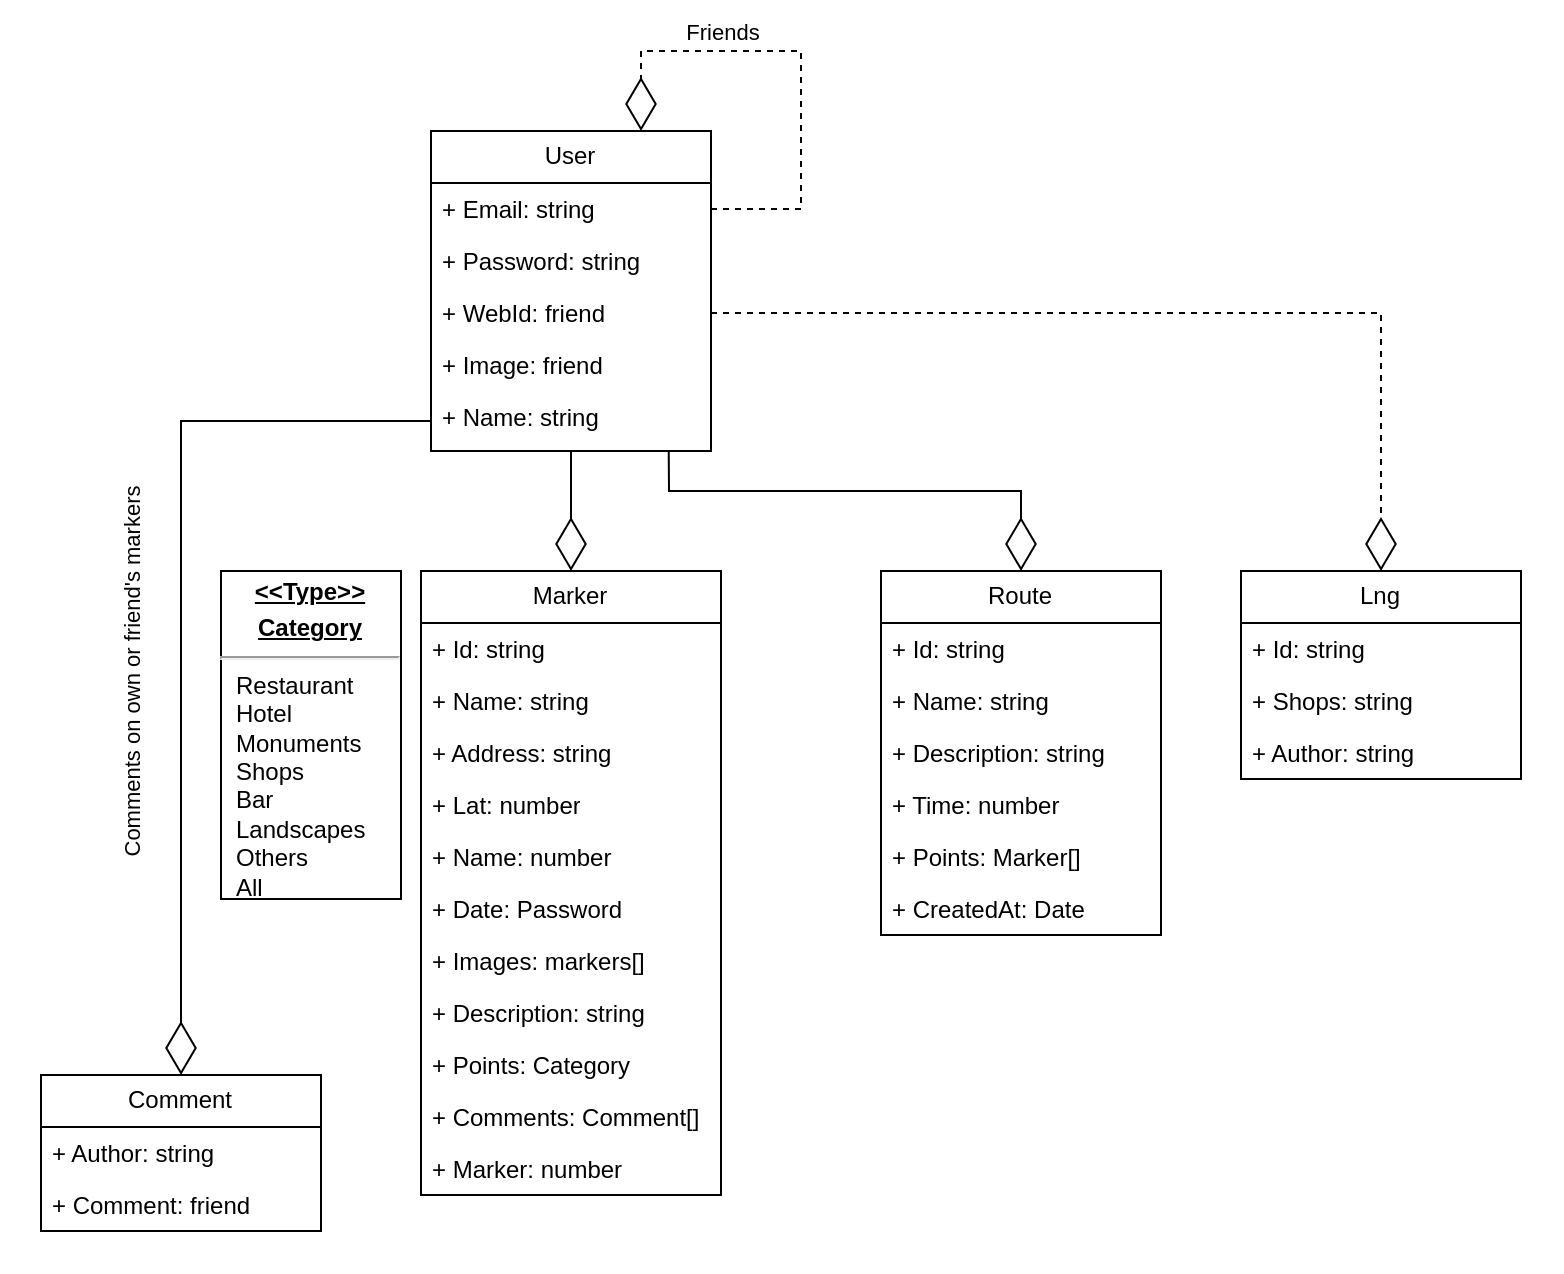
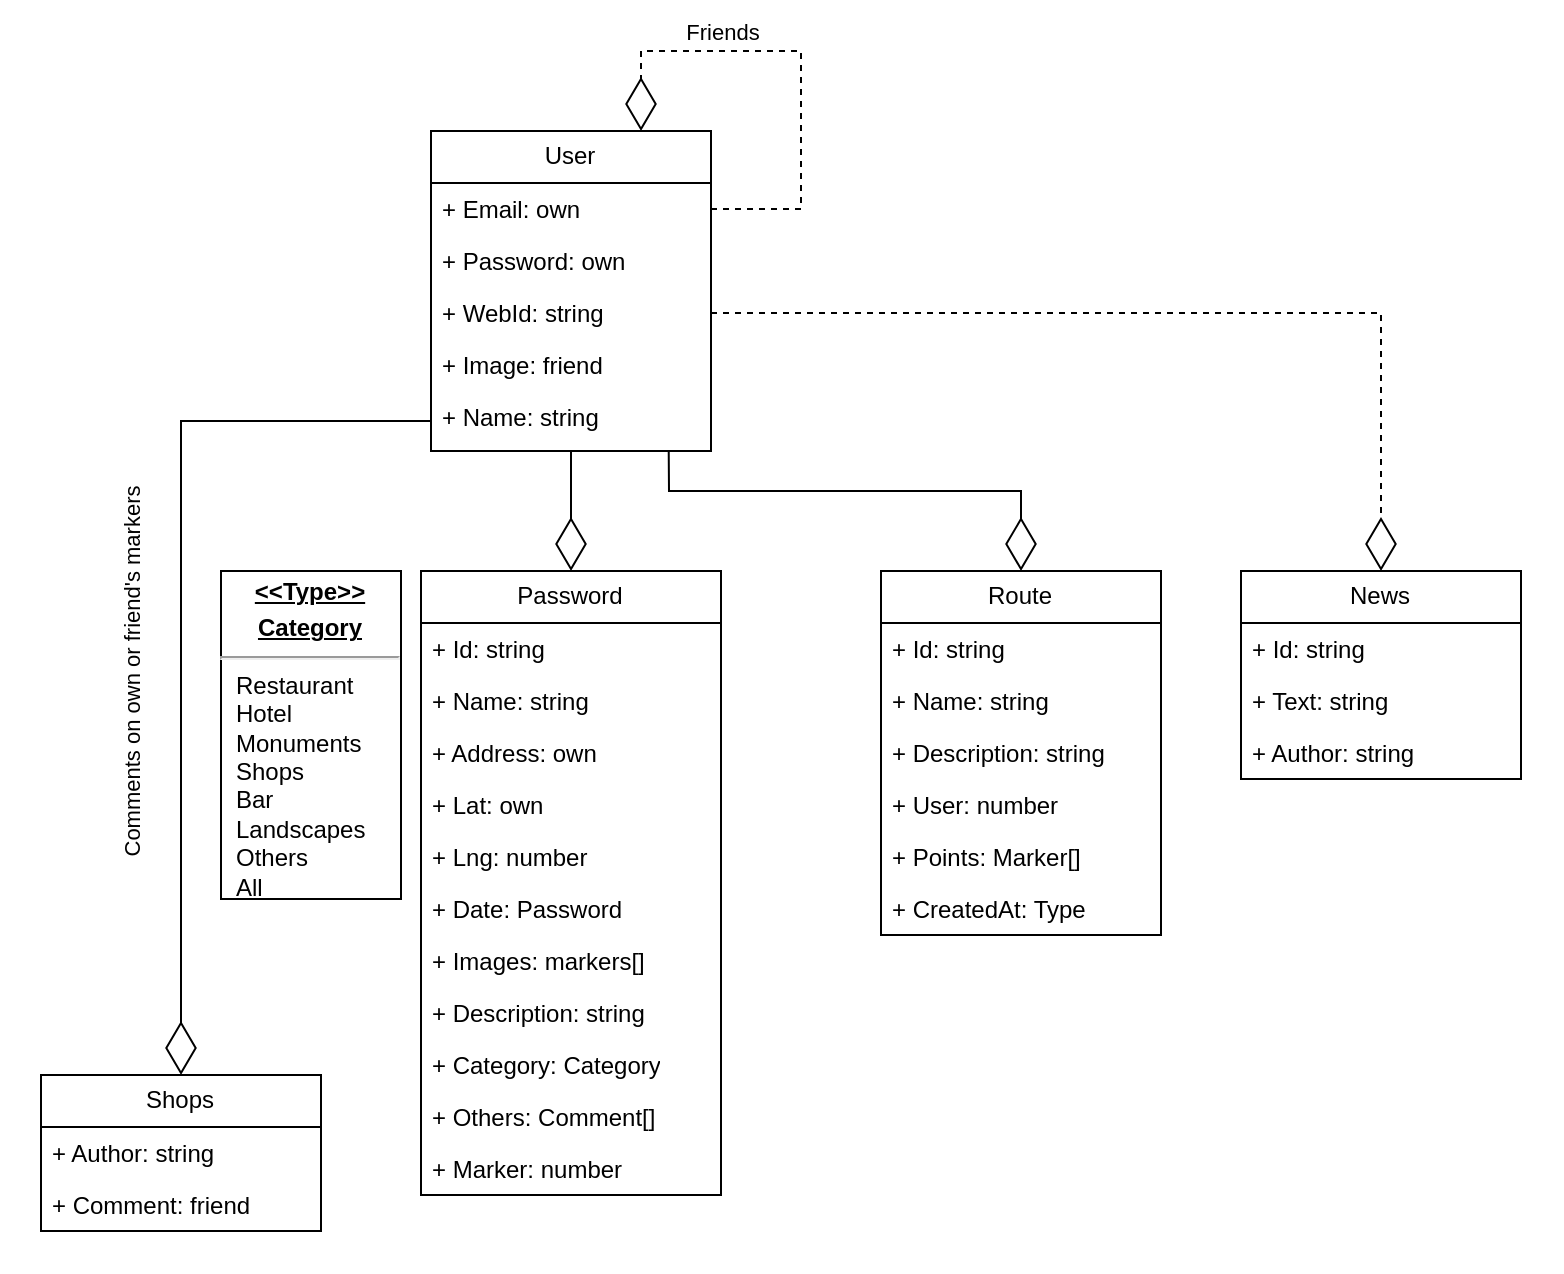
node "+ Email: string": label "+ Email: string" -> "+ Email: own"
node "+ Password: string": label "+ Password: string" -> "+ Password: own"
node "+ WebId: friend": label "+ WebId: friend" -> "+ WebId: string"
node "Marker": label "Marker" -> "Password"
node "Lng": label "Lng" -> "News"
node "+ Shops: string": label "+ Shops: string" -> "+ Text: string"
node "+ Address: string": label "+ Address: string" -> "+ Address: own"
node "+ Lat: number": label "+ Lat: number" -> "+ Lat: own"
node "+ Time: number": label "+ Time: number" -> "+ User: number"
node "+ Name: number": label "+ Name: number" -> "+ Lng: number"
node "+ CreatedAt: Date": label "+ CreatedAt: Date" -> "+ CreatedAt: Type"
node "+ Points: Category": label "+ Points: Category" -> "+ Category: Category"
node "Comment": label "Comment" -> "Shops"
node "+ Comments: Comment[]": label "+ Comments: Comment[]" -> "+ Others: Comment[]"
